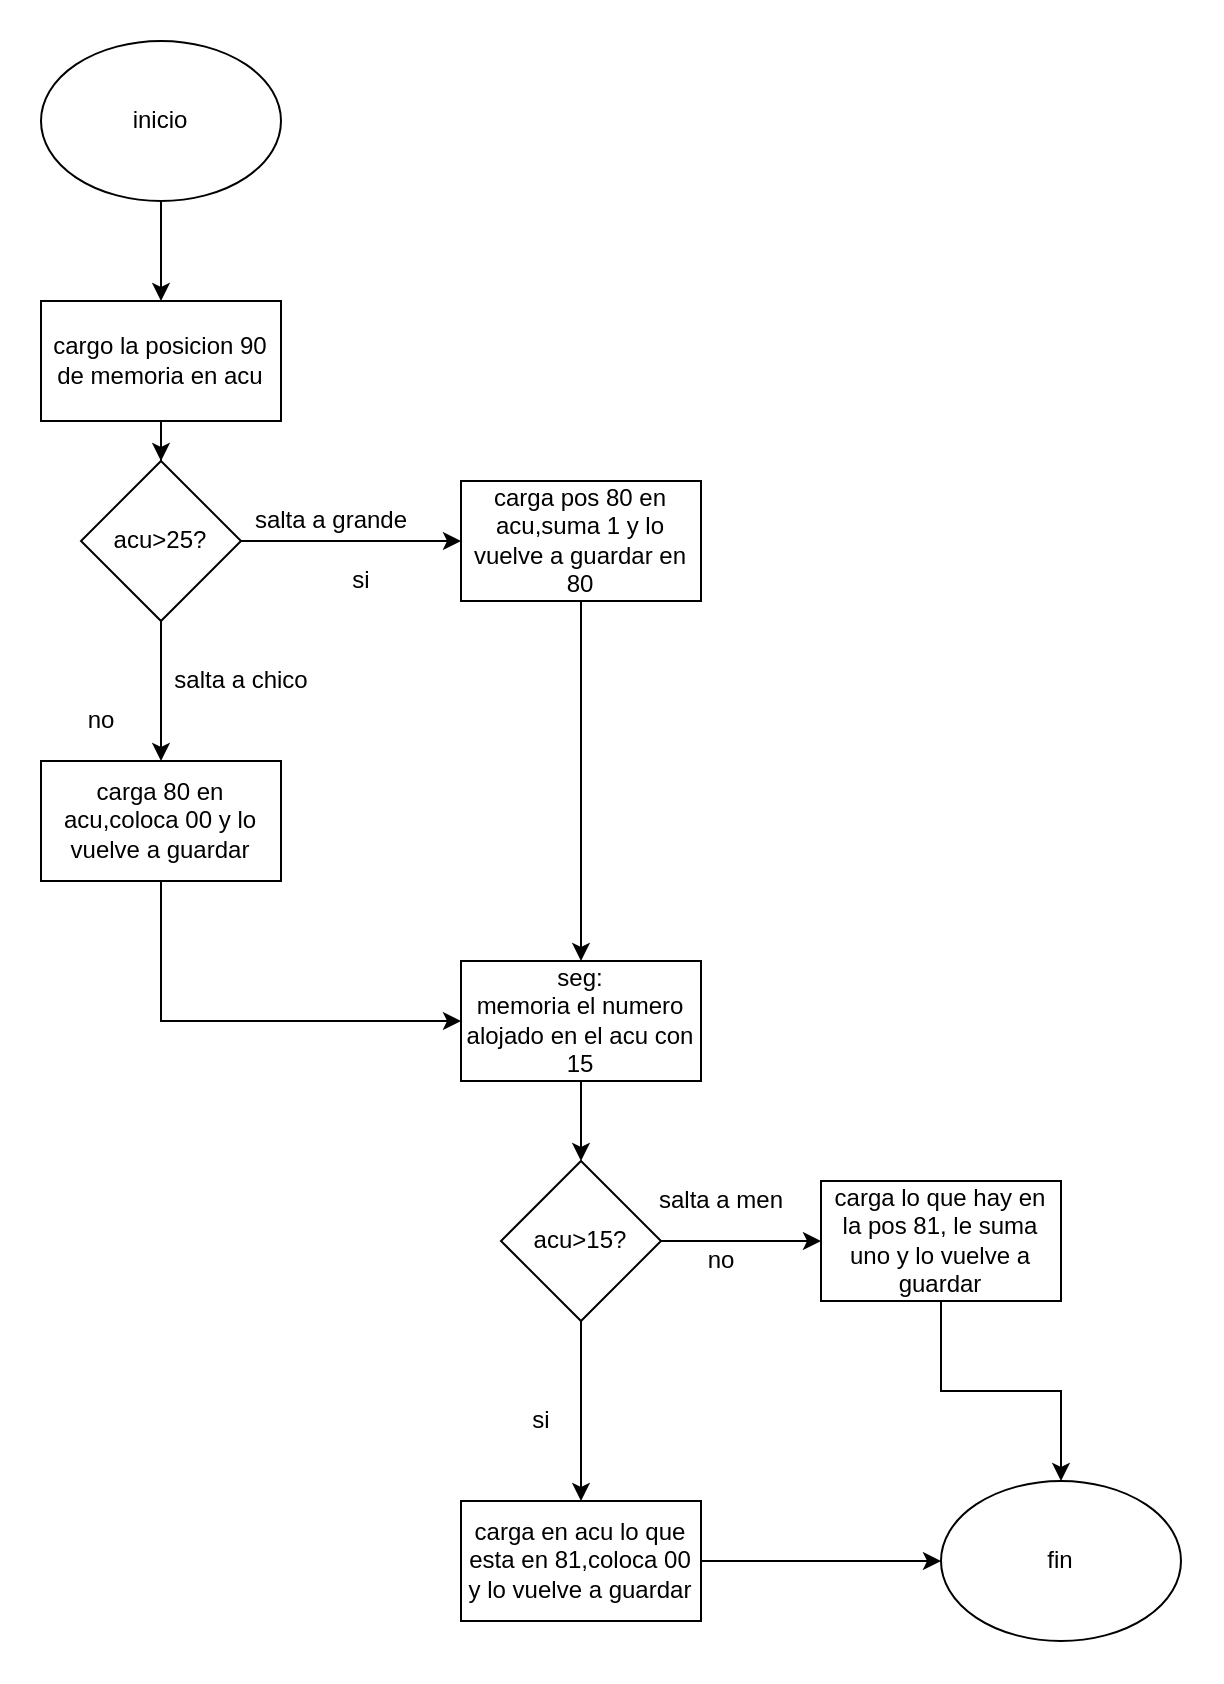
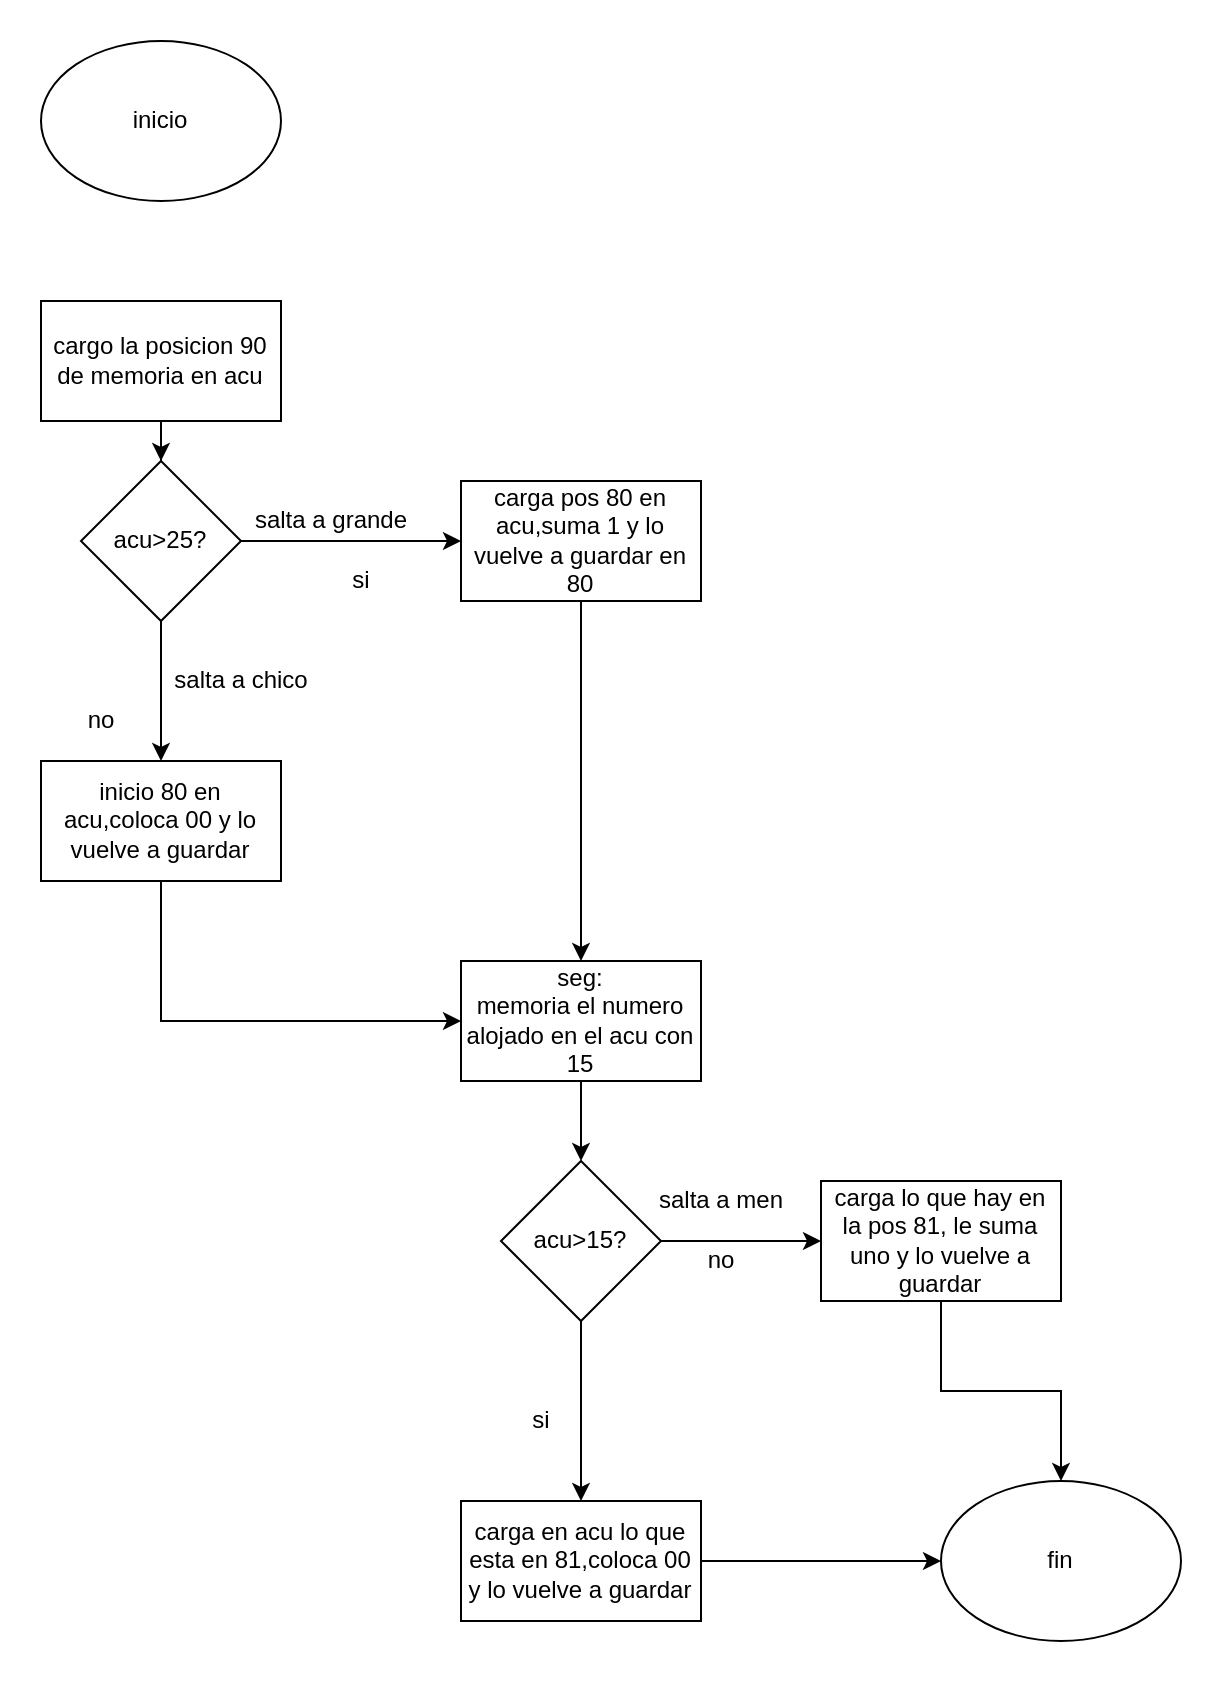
edge "inicio" -> "cargo la posicion 90 de memoria en acu": removed
node "carga 80 en acu,coloca 00 y lo vuelve a guardar": label "carga 80 en acu,coloca 00 y lo vuelve a guardar" -> "inicio 80 en acu,coloca 00 y lo vuelve a guardar"
